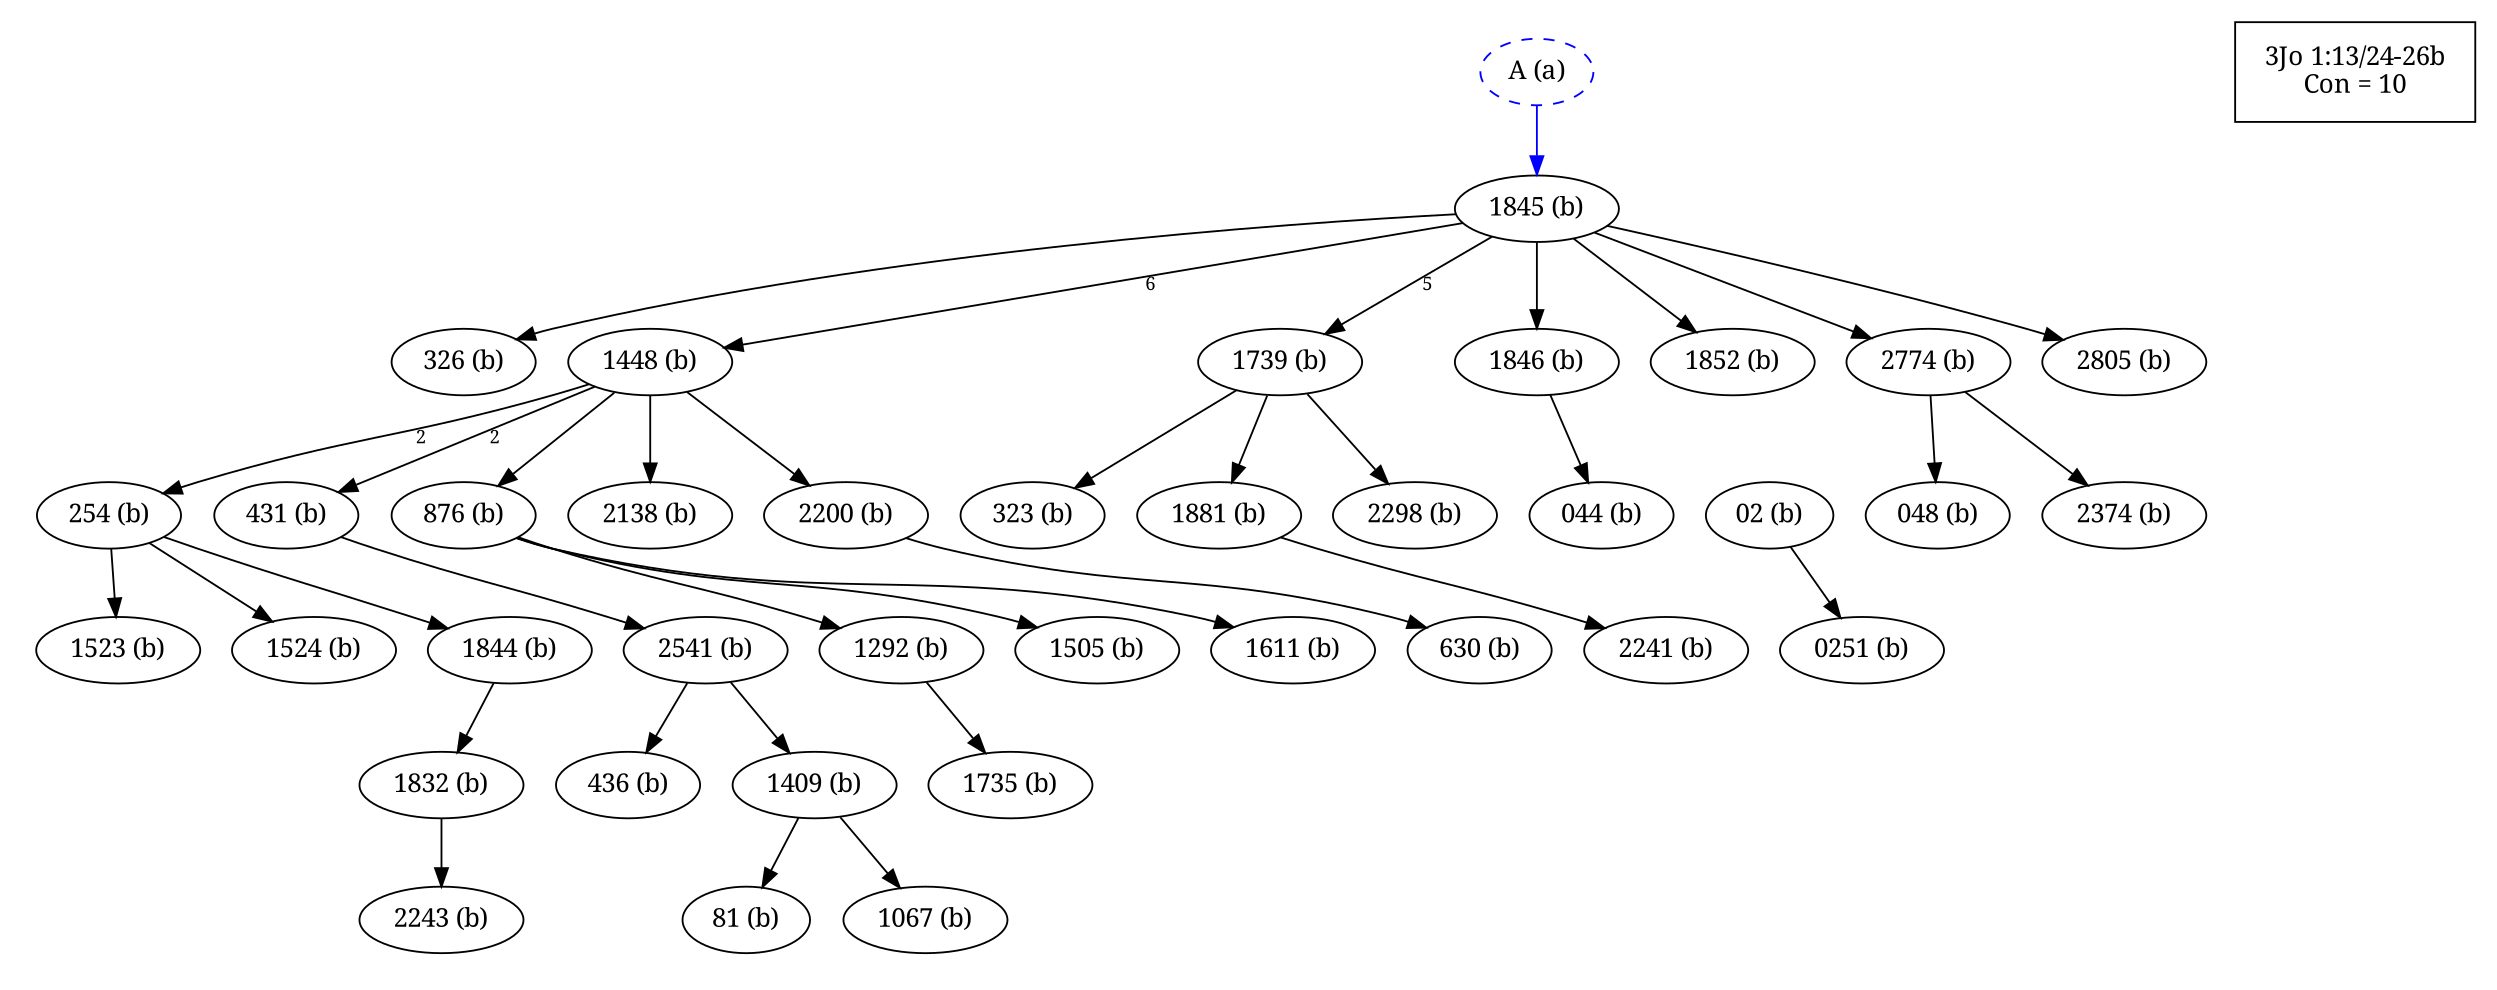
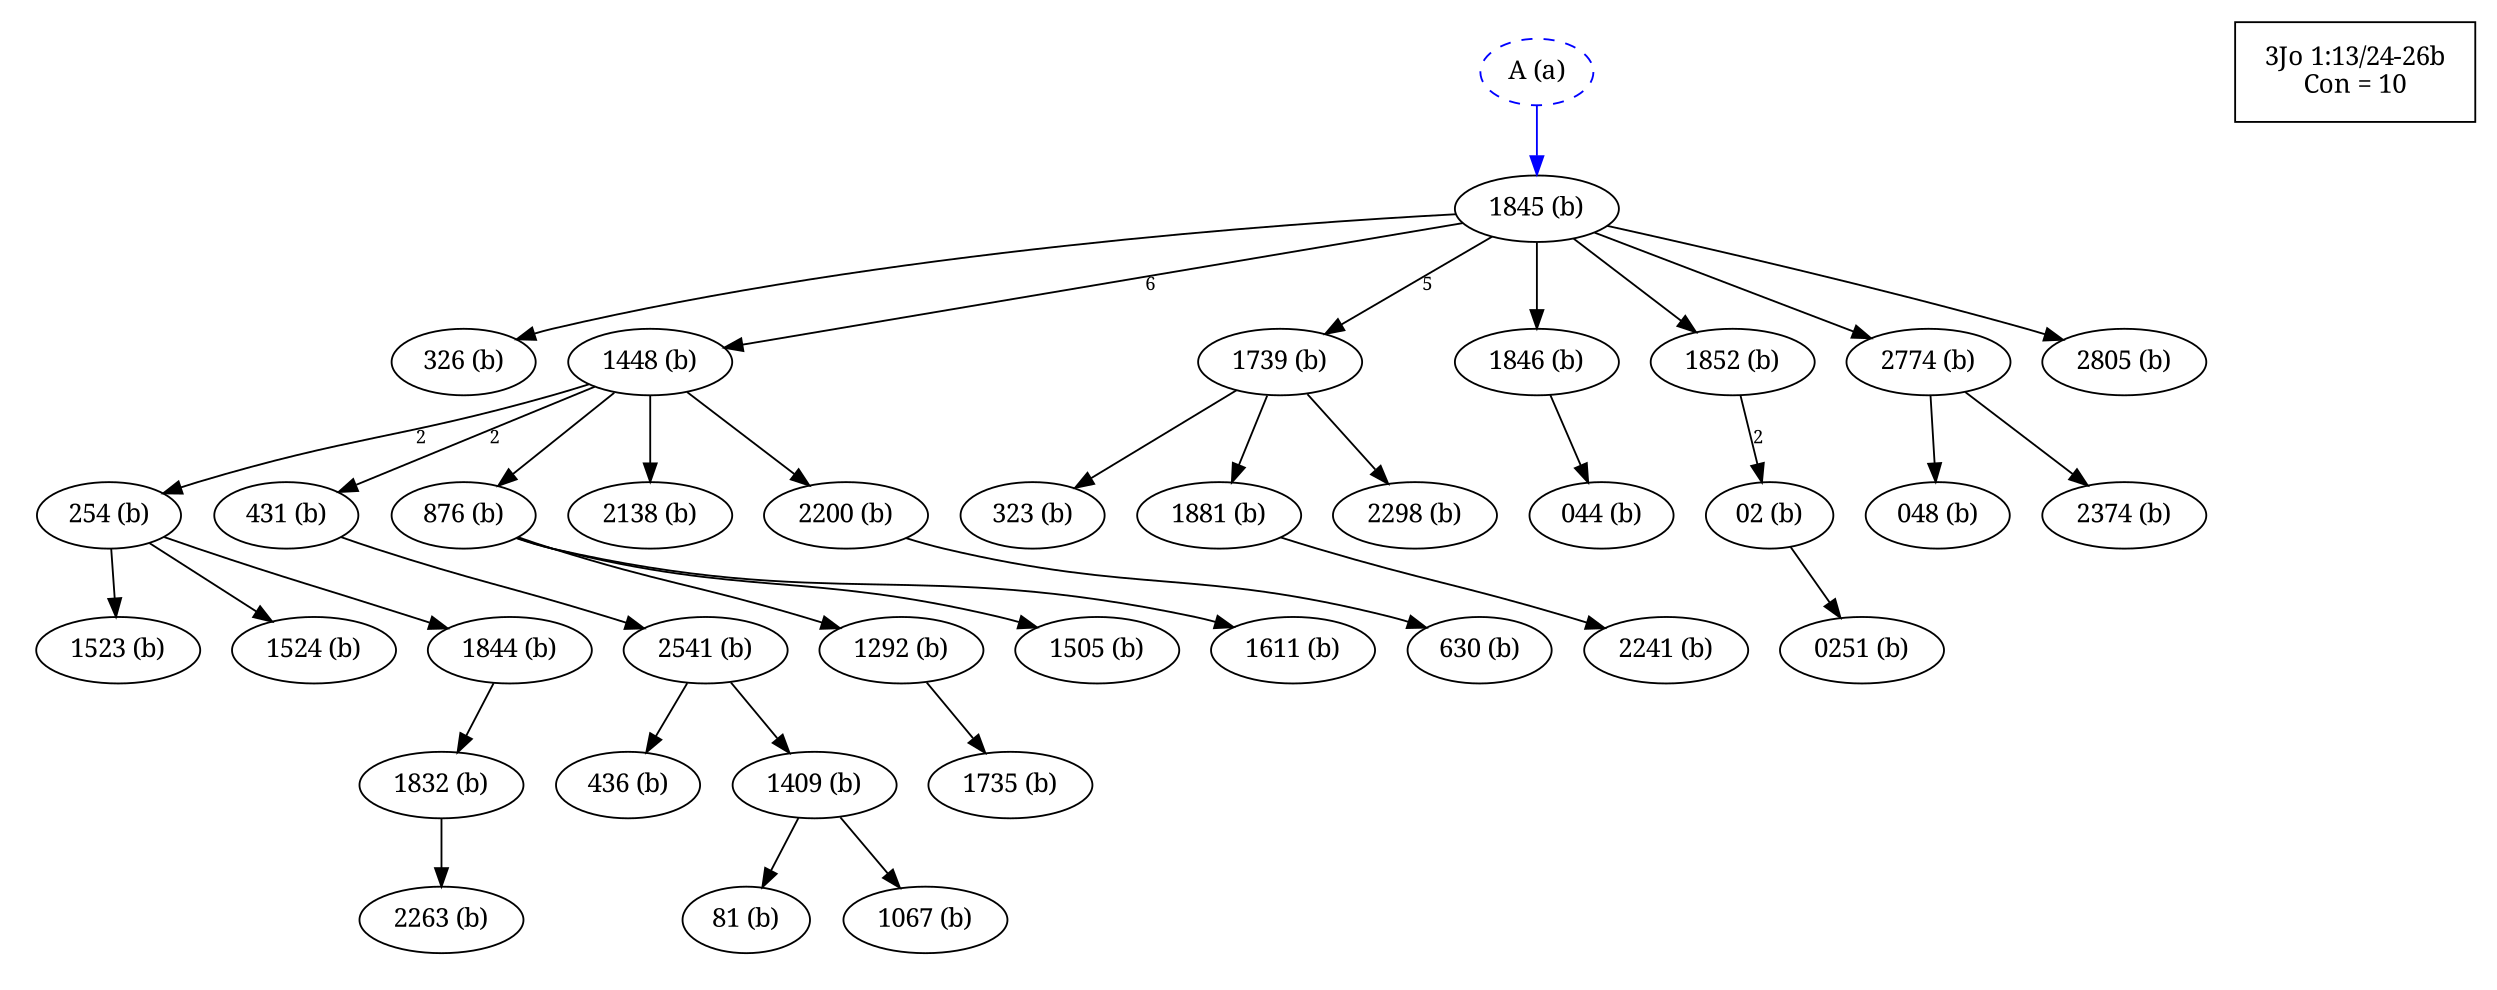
edge "1852 (b)" -> "02 (b)": added, label "2"
node "2243 (b)": label "2243 (b)" -> "2263 (b)"
